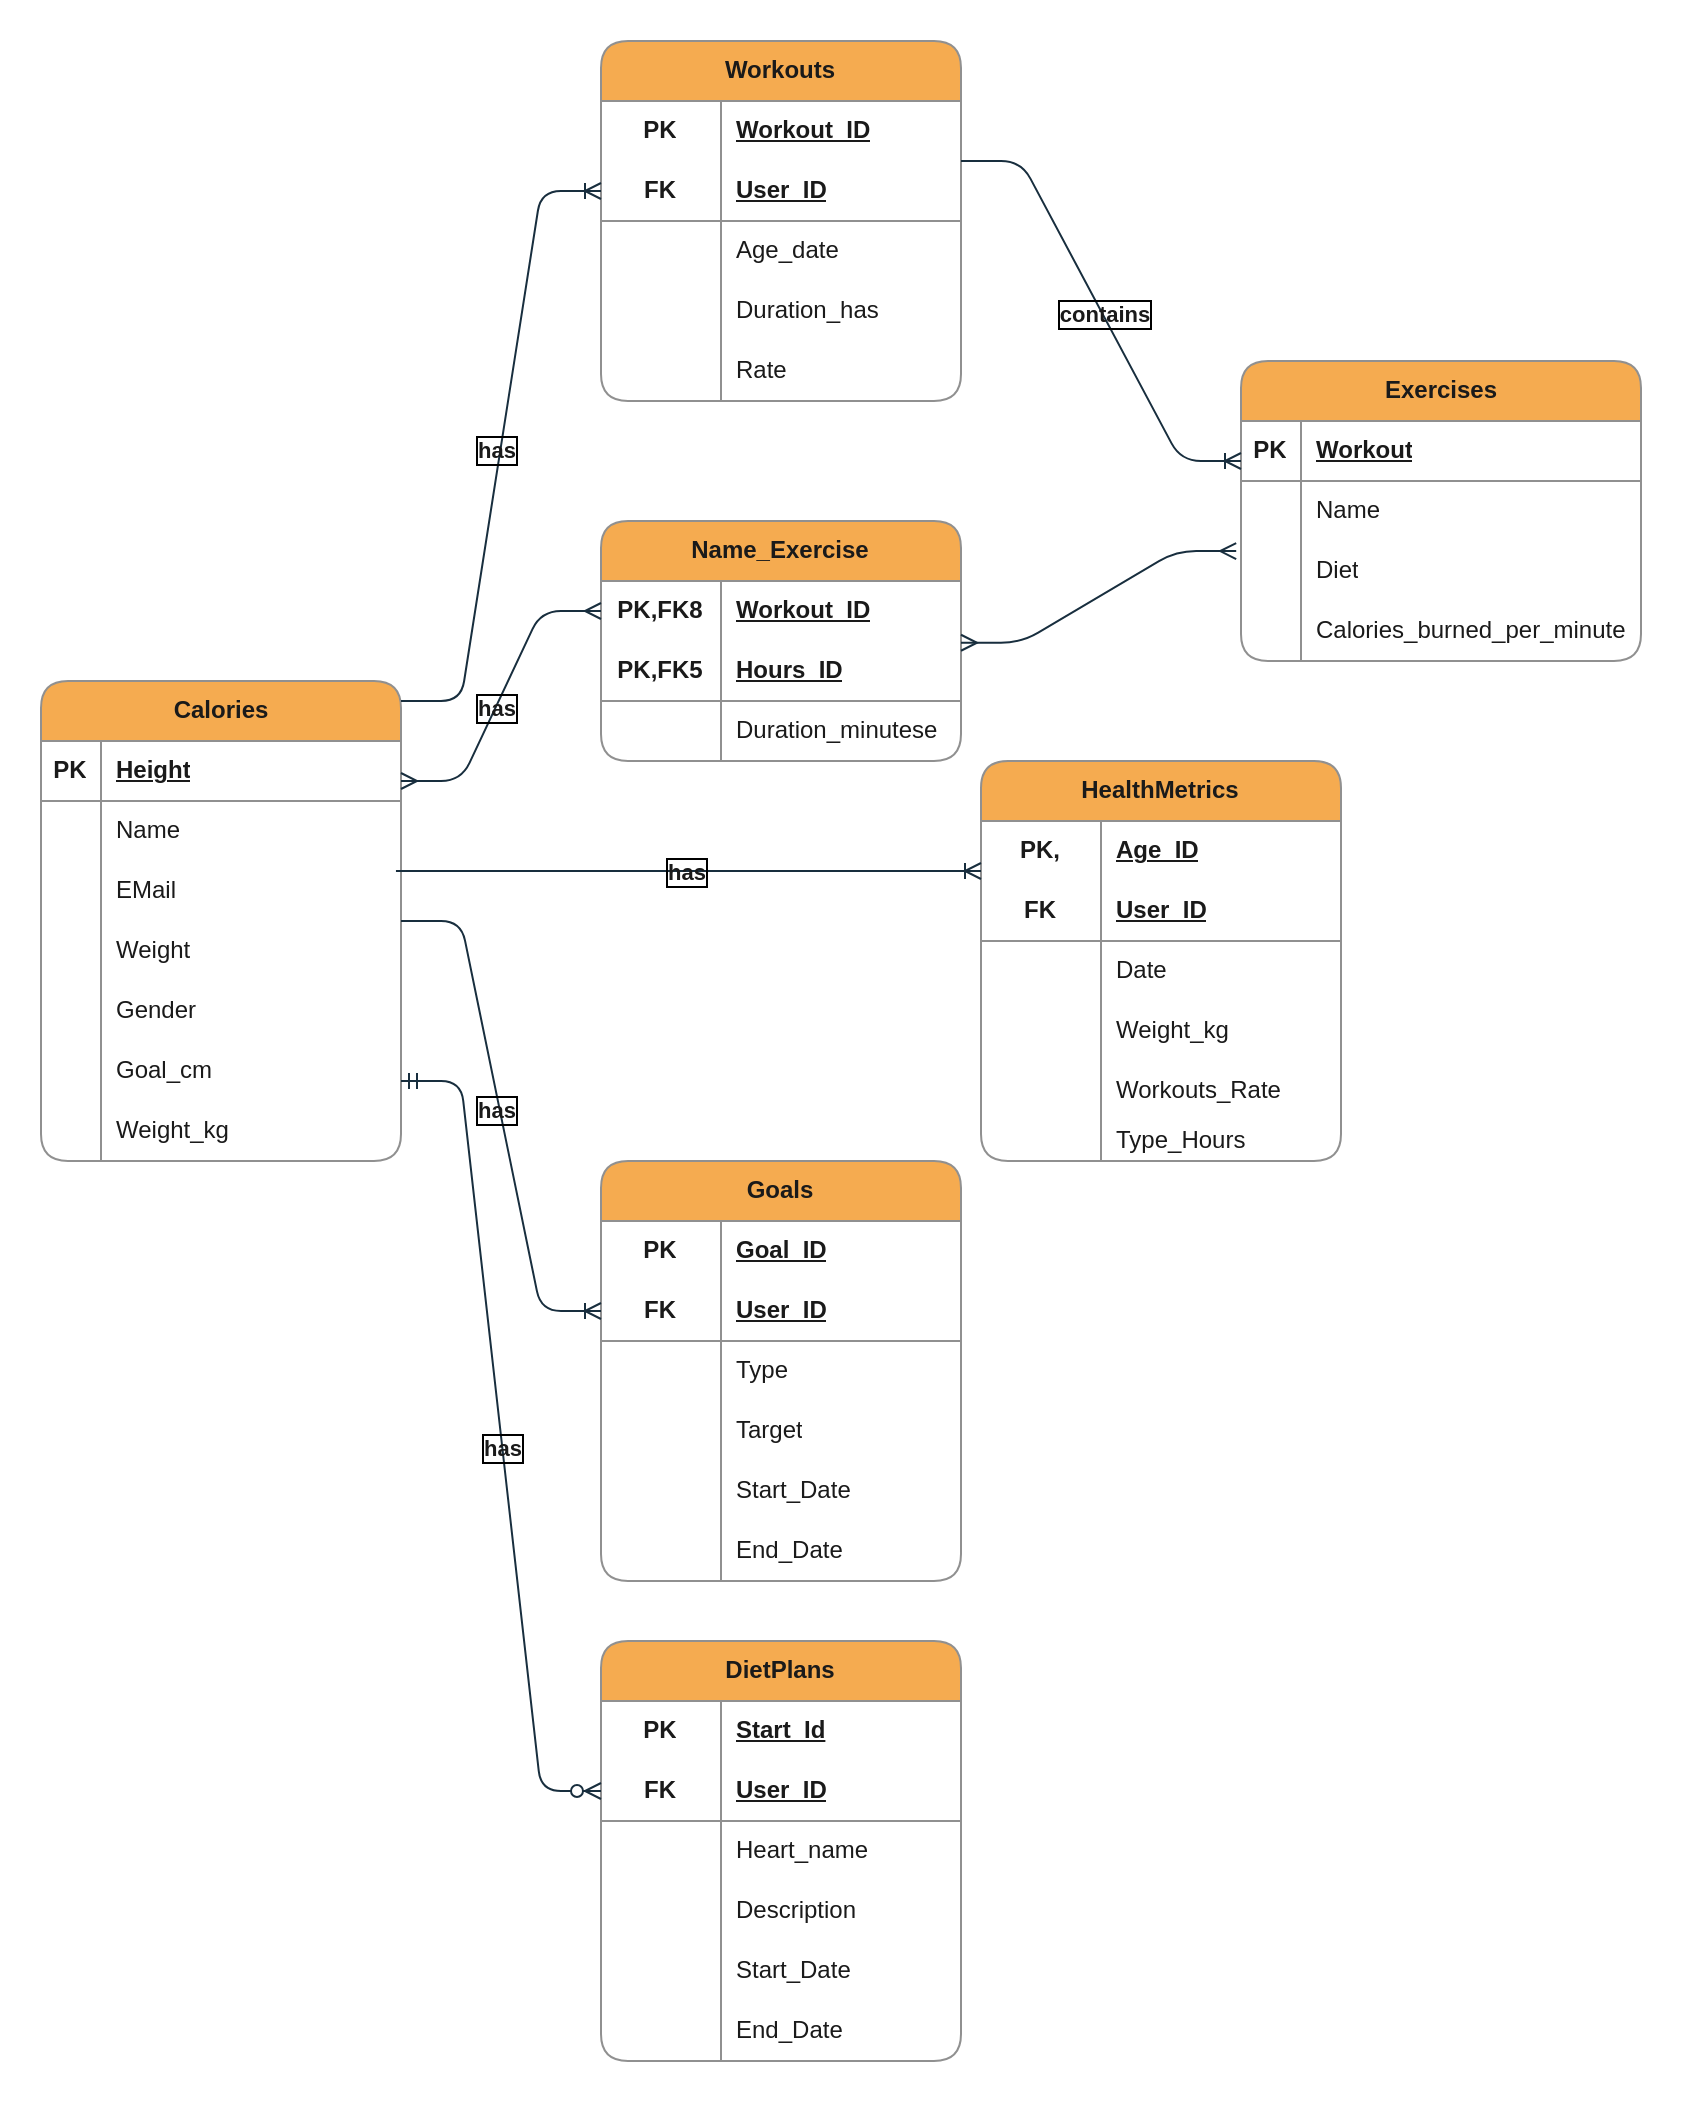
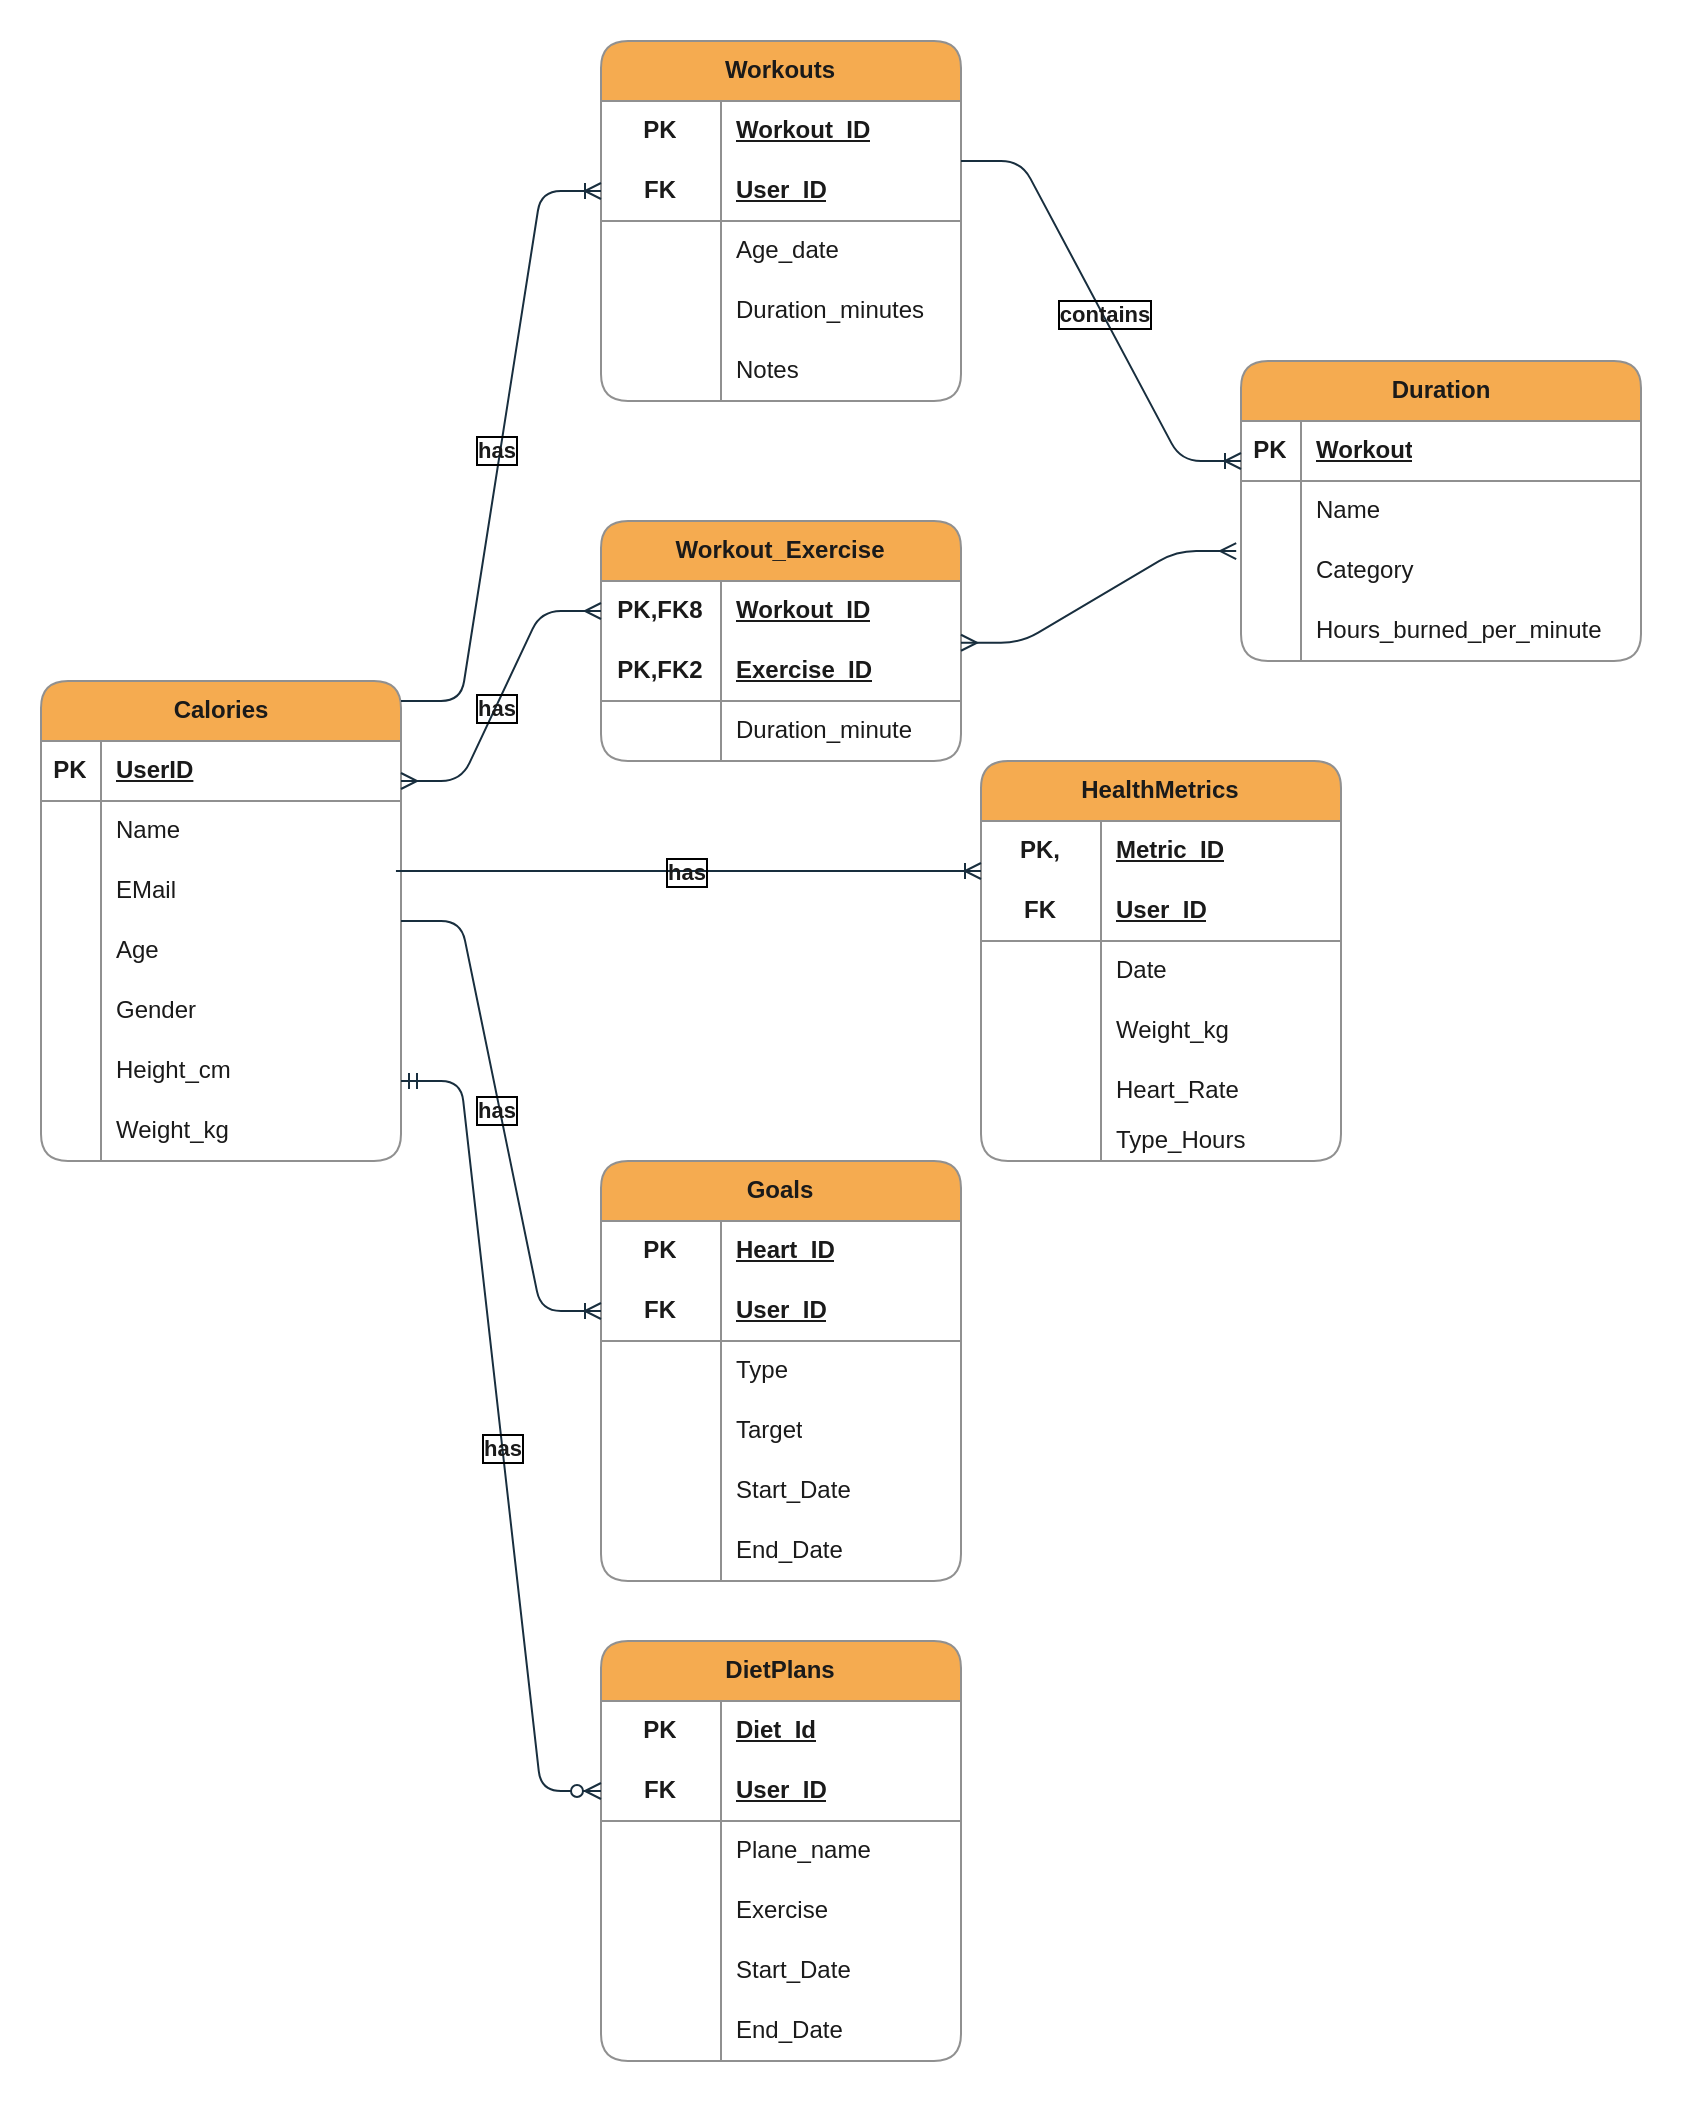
node "Duration_has": label "Duration_has" -> "Duration_minutes"
node "Rate": label "Rate" -> "Notes"
node "Exercises": label "Exercises" -> "Duration"
node "Name_Exercise": label "Name_Exercise" -> "Workout_Exercise"
node "Diet": label "Diet" -> "Category"
node "Calories_burned_per_minute": label "Calories_burned_per_minute" -> "Hours_burned_per_minute"
node "PK,FK5": label "PK,FK5" -> "PK,FK2"
node "Hours_ID": label "Hours_ID" -> "Exercise_ID"
node "Duration_minutese": label "Duration_minutese" -> "Duration_minute"
node "Height": label "Height" -> "UserID"
node "Age_ID": label "Age_ID" -> "Metric_ID"
node "Weight": label "Weight" -> "Age"
node "Goal_cm": label "Goal_cm" -> "Height_cm"
node "Workouts_Rate": label "Workouts_Rate" -> "Heart_Rate"
node "Goal_ID": label "Goal_ID" -> "Heart_ID"
node "Start_Id": label "Start_Id" -> "Diet_Id"
node "Heart_name": label "Heart_name" -> "Plane_name"
node "Description": label "Description" -> "Exercise"
